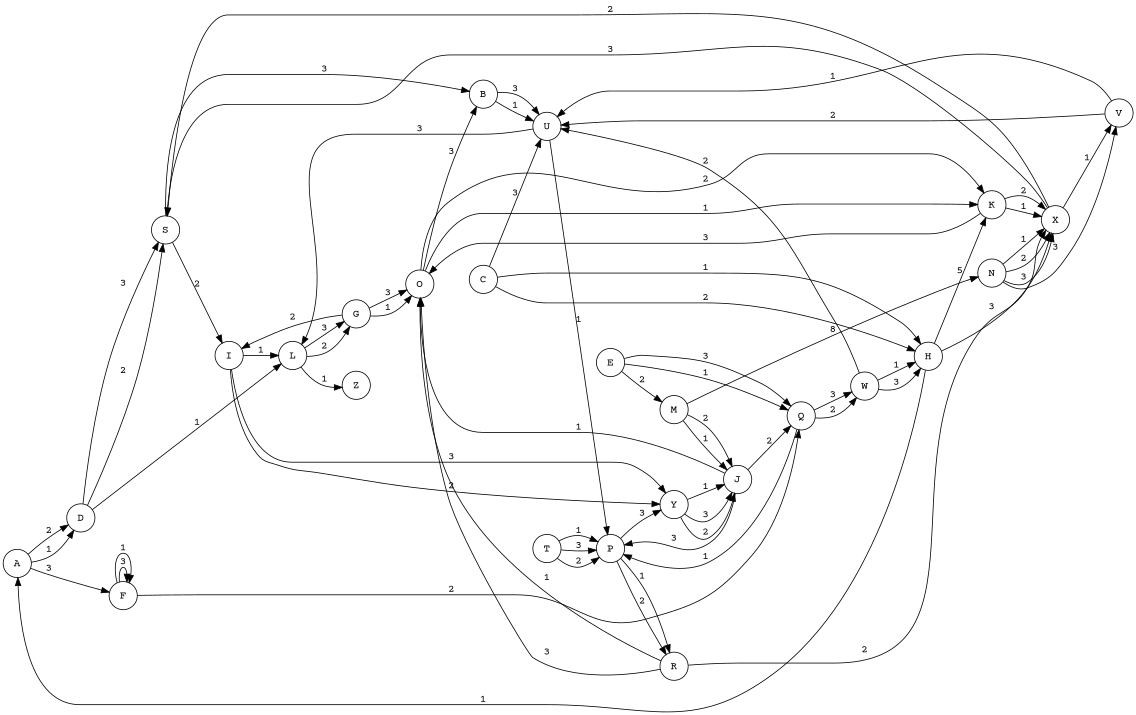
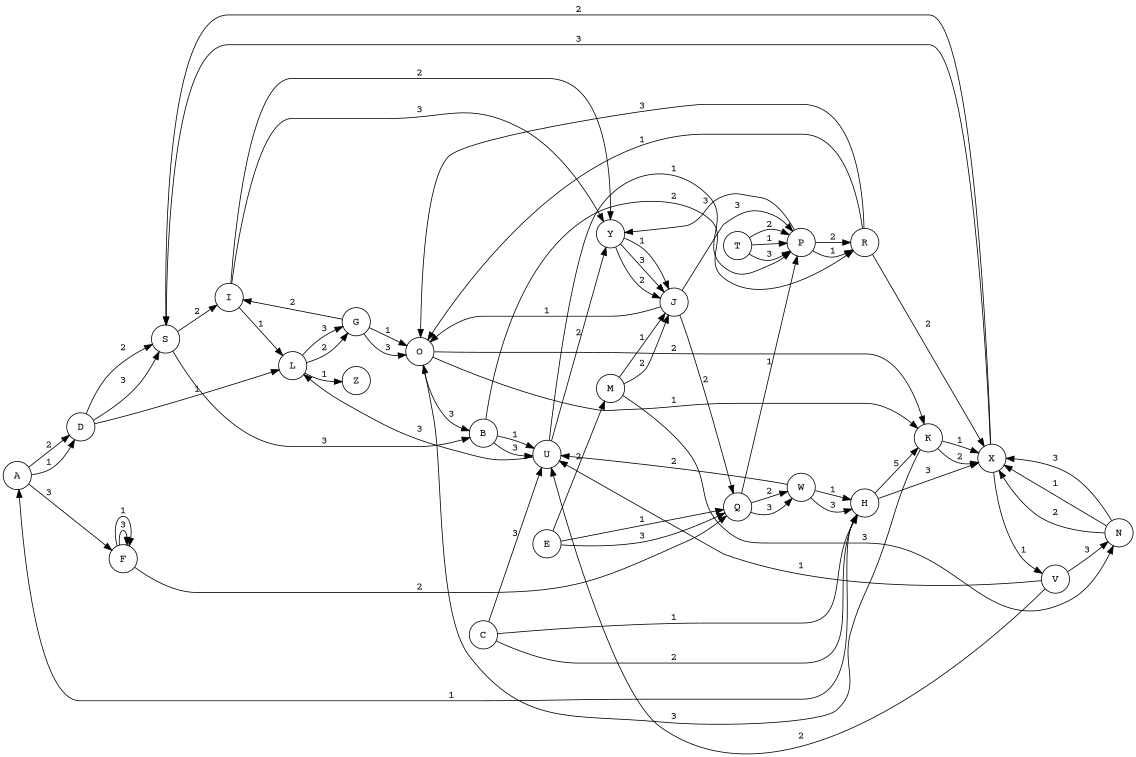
edge "B" -> "R": added, label "2"
edge "N" -> "V": reversed
edge "M" -> "N": label "8" -> "3"
edge "U" -> "Y": added, label "2"
